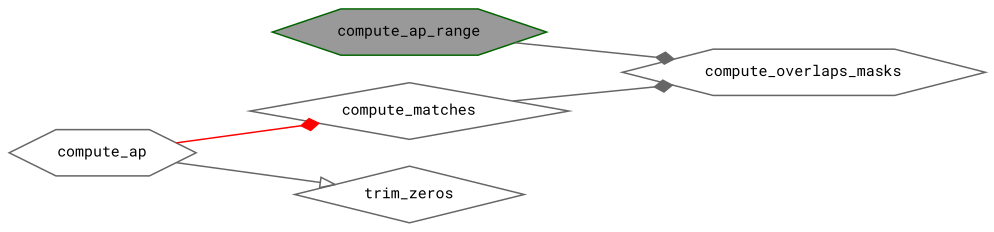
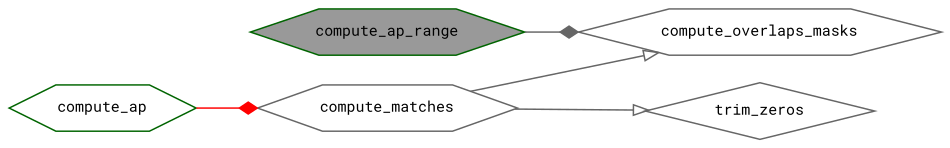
edge "compute_matches" -> "compute_overlaps_masks": arrowhead diamond -> onormal
node "compute_matches": shape diamond -> hexagon
node "compute_ap": color gray40 -> darkgreen
edge "compute_ap" -> "trim_zeros": now "compute_matches" -> "trim_zeros"
